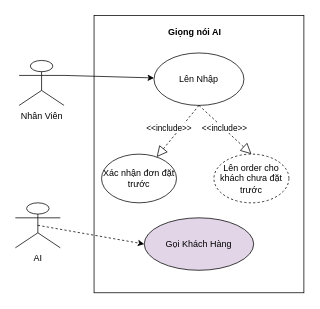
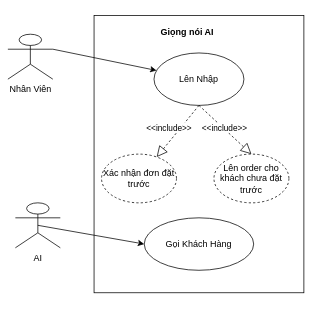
node "Giọng nói AI": moved (195, 33) -> (187, 33)
node "Nhân Viên": moved (42, 83) -> (30, 57)
node "Xác nhận đơn đặt trước": style solid -> dashed
edge "AI" -> "Gọi Khách Hàng": style dashed -> solid
node "Gọi Khách Hàng": fillcolor #e1d5e7 -> #ffffff
